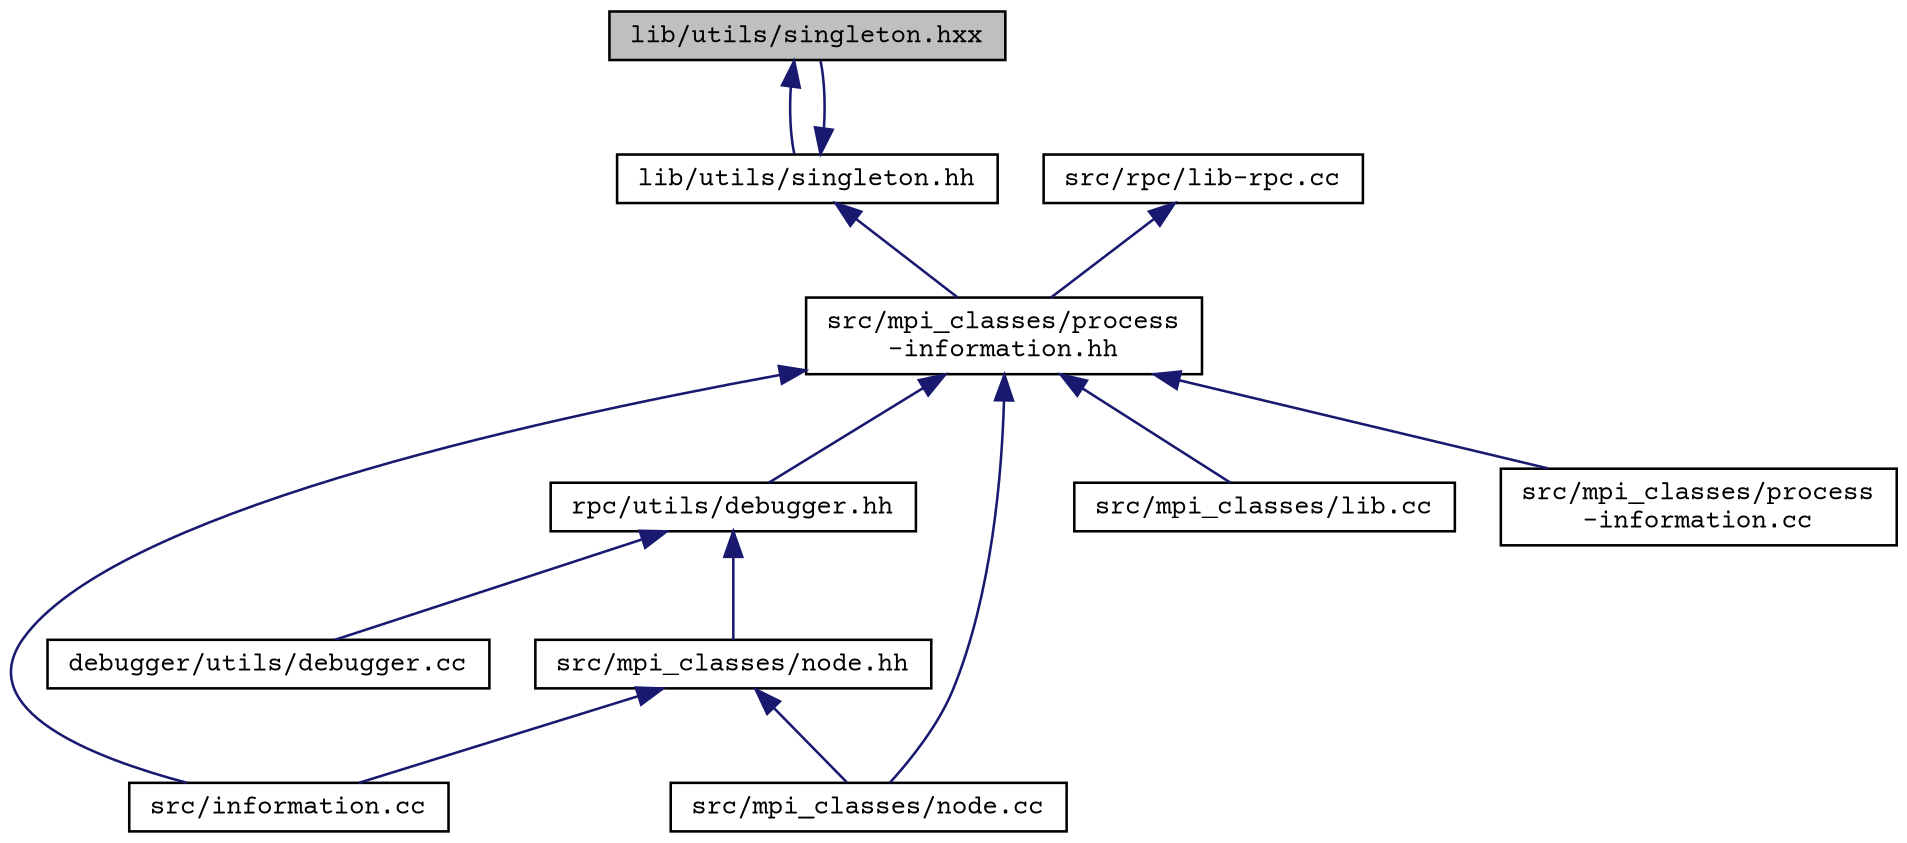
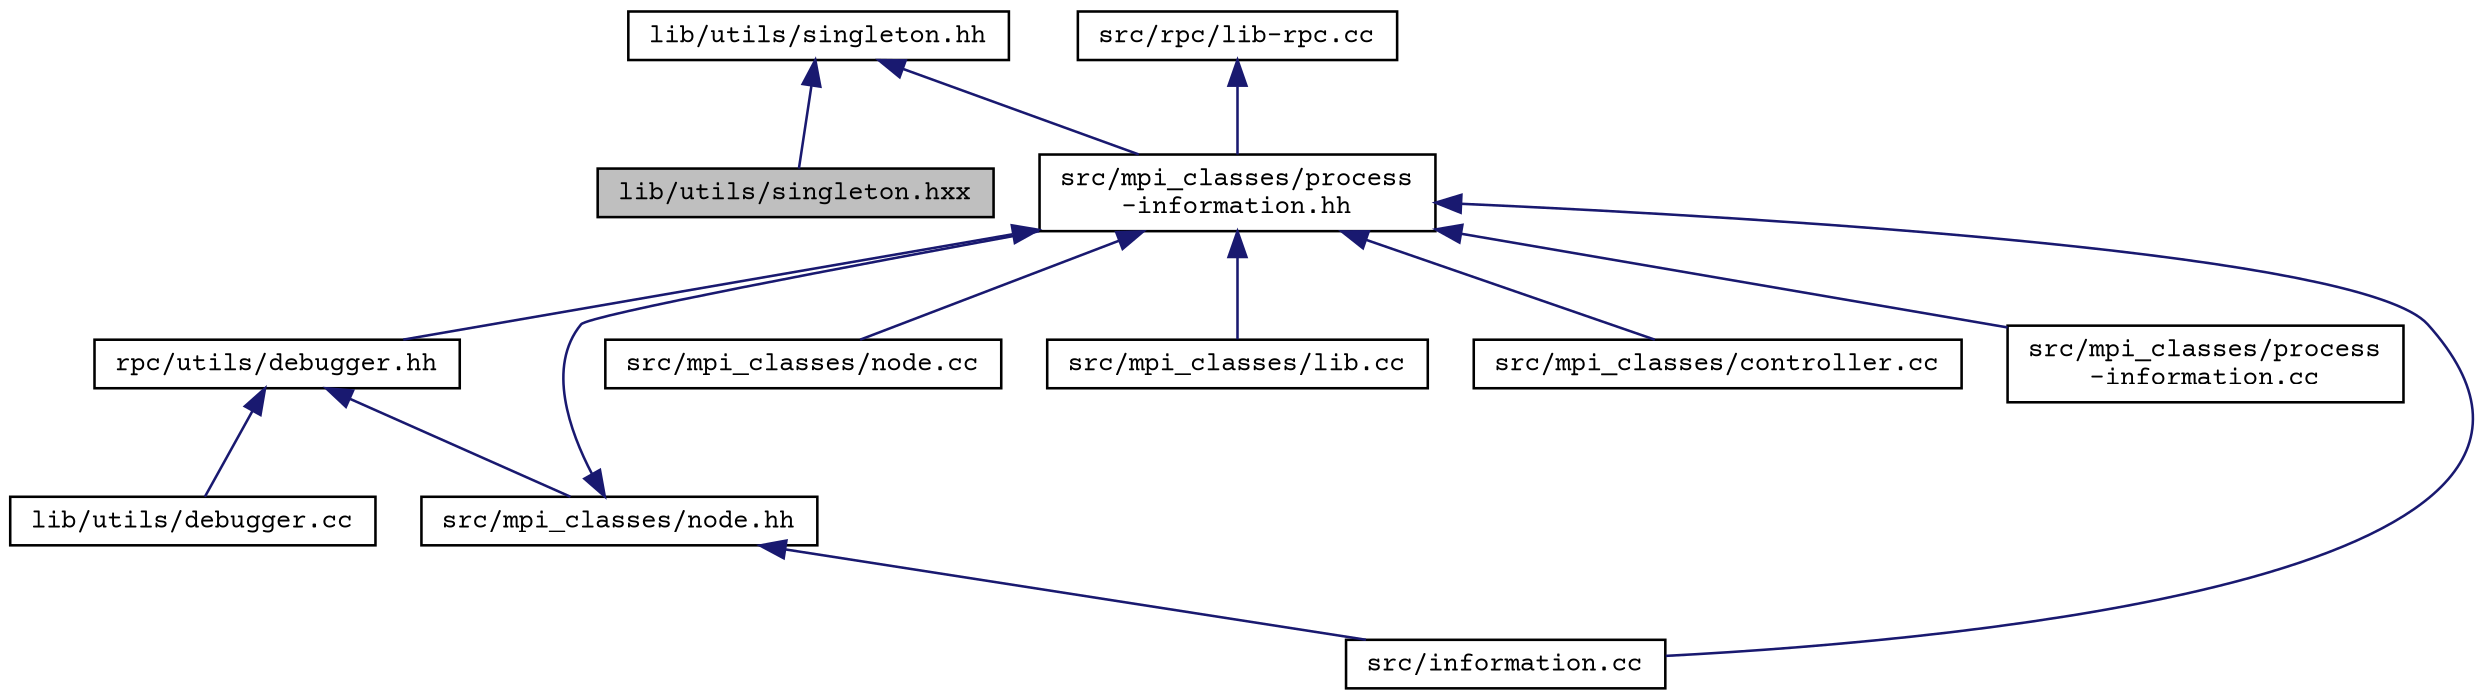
edge "lib/utils/singleton.hh" -> "lib/utils/singleton.hxx": removed
node "src/mpi_classes/controller.cc": added
node "debugger/utils/debugger.cc": label "debugger/utils/debugger.cc" -> "lib/utils/debugger.cc"
edge "src/mpi_classes/node.cc" -> "src/mpi_classes/node.hh": now "src/mpi_classes/process -information.hh" -> "src/mpi_classes/node.hh"
